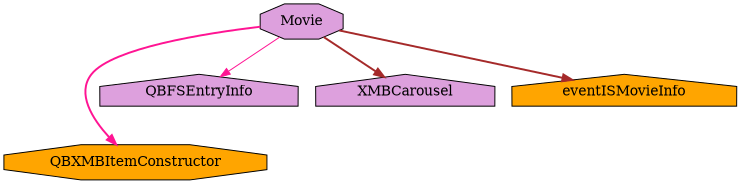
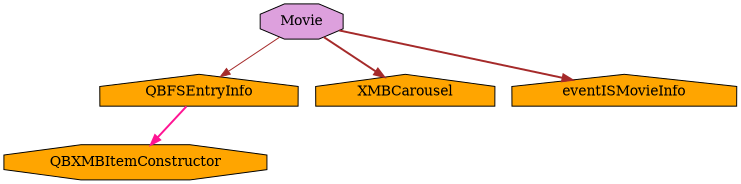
edge "Movie" -> "QBXMBItemConstructor": now "QBFSEntryInfo" -> "QBXMBItemConstructor"
edge "Movie" -> "QBFSEntryInfo": color deeppink -> brown
node "QBFSEntryInfo": fillcolor plum -> orange
node "XMBCarousel": fillcolor plum -> orange
